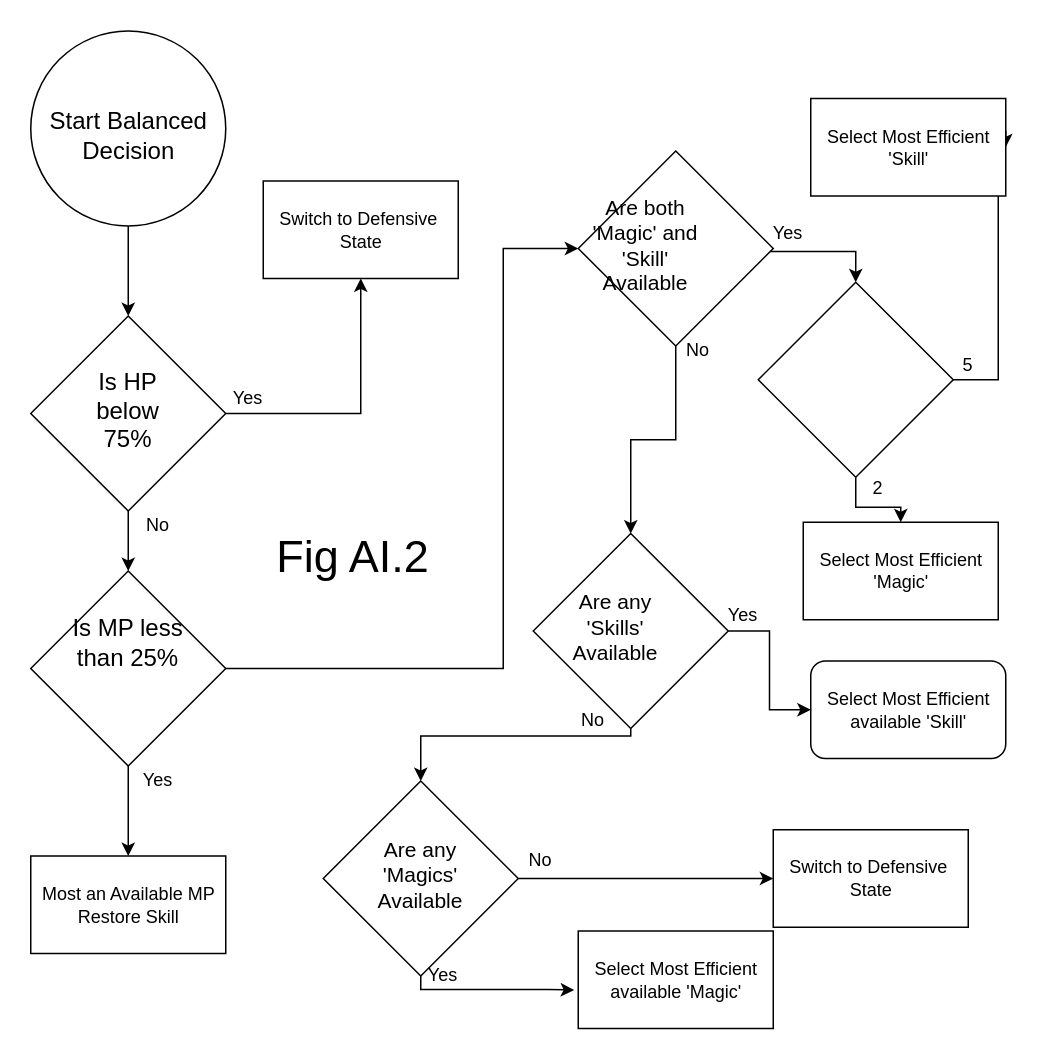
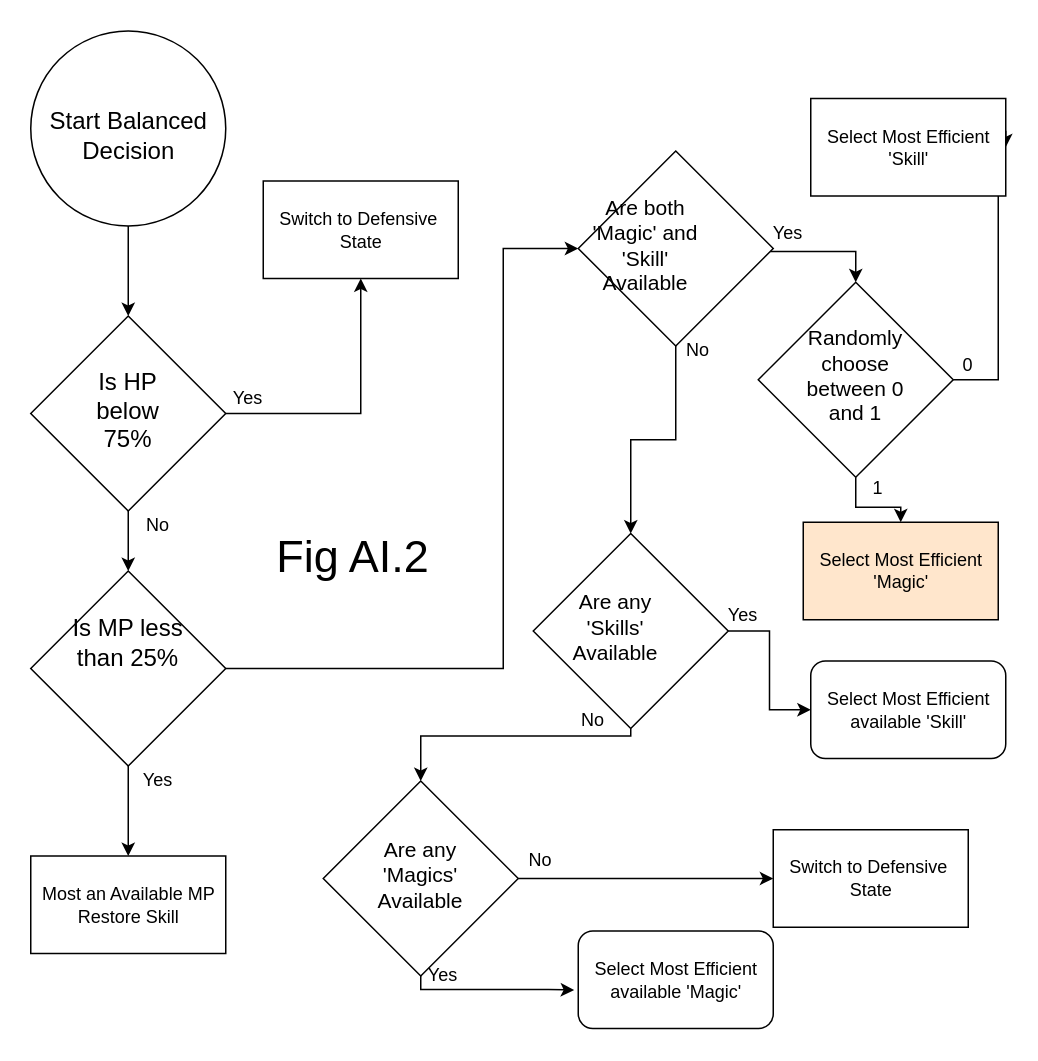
node "5": label "5" -> "0"
node "Randomly choose between 0 and 1": added
node "2": label "2" -> "1"
node "Select Most Efficient 'Magic'": fillcolor #ffffff -> #ffe6cc
node "Select Most Efficient available 'Magic'": shape rectangle -> rounded rectangle
